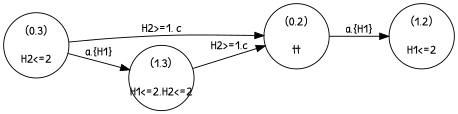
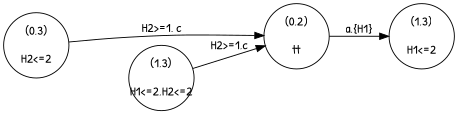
node "(1,2) H1<=2": label "(1,2) H1<=2" -> "(1,3) H1<=2"
edge "(0,3) H2<=2" -> "(1,3) H1<=2,H2<=2": removed, label "a,{H1}"
